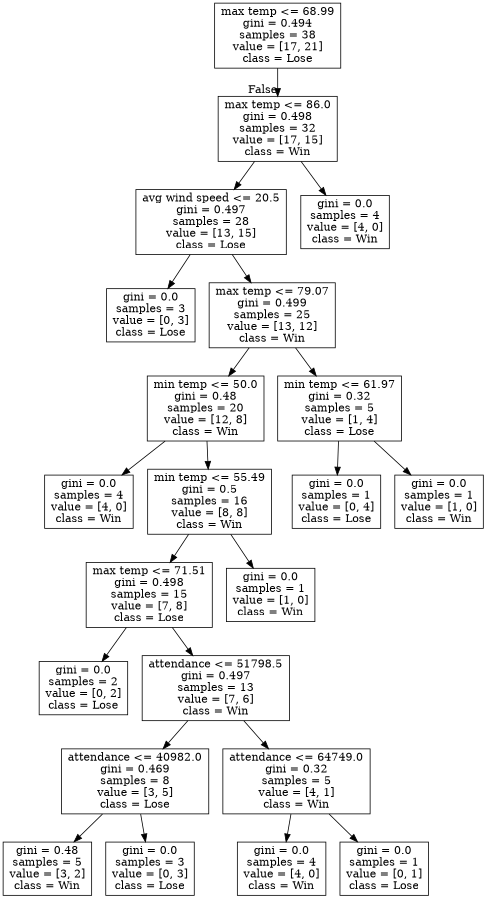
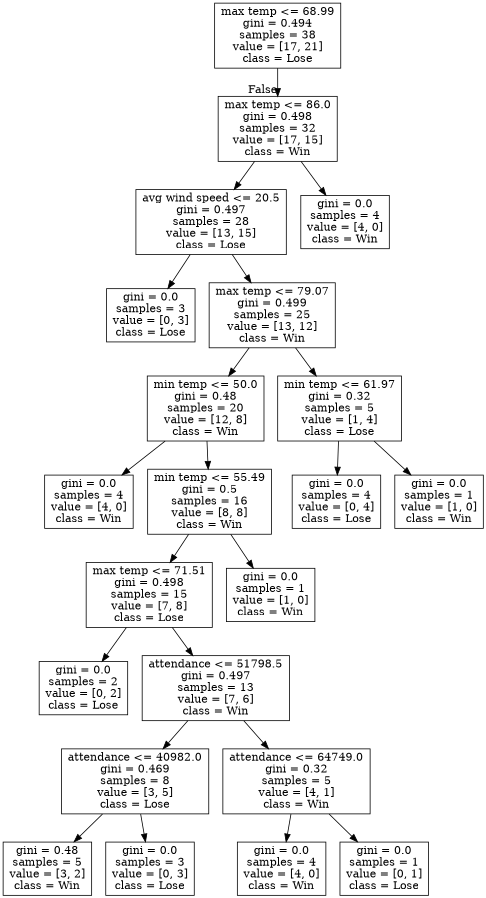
node "gini = 0.0 samples = 1 value = [0, 4] class = Lose": label "gini = 0.0 samples = 1 value = [0, 4] class = Lose" -> "gini = 0.0 samples = 4 value = [0, 4] class = Lose"
